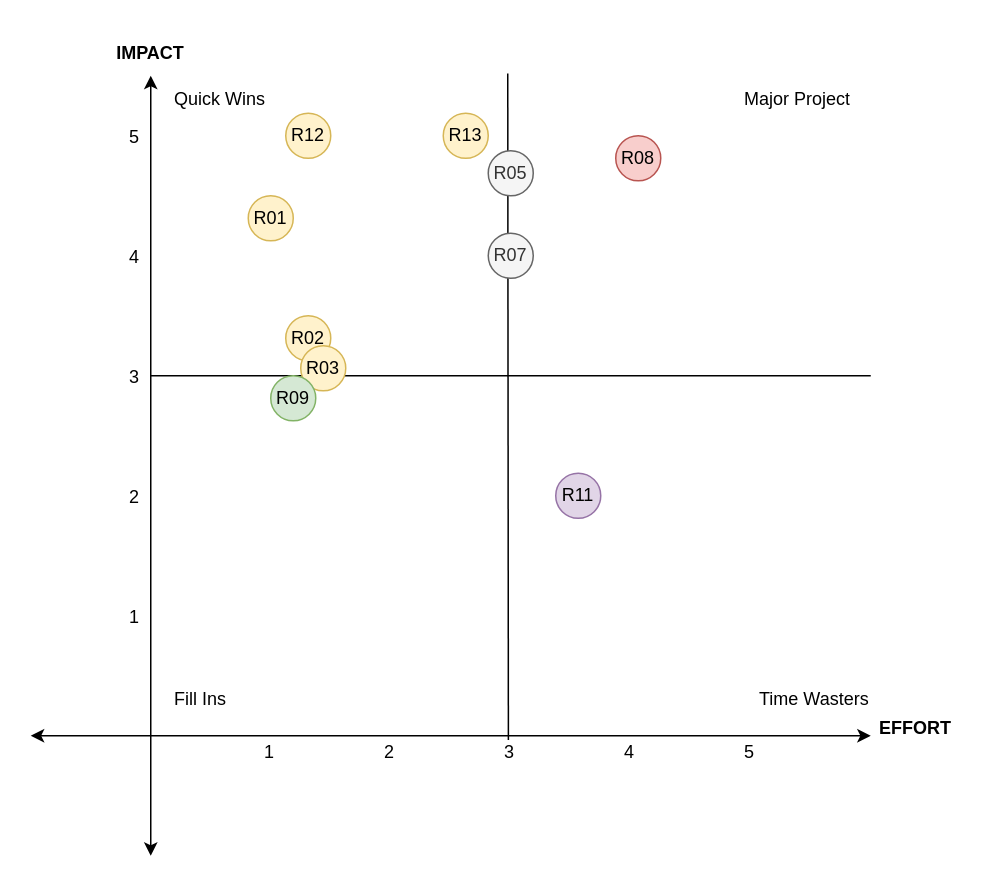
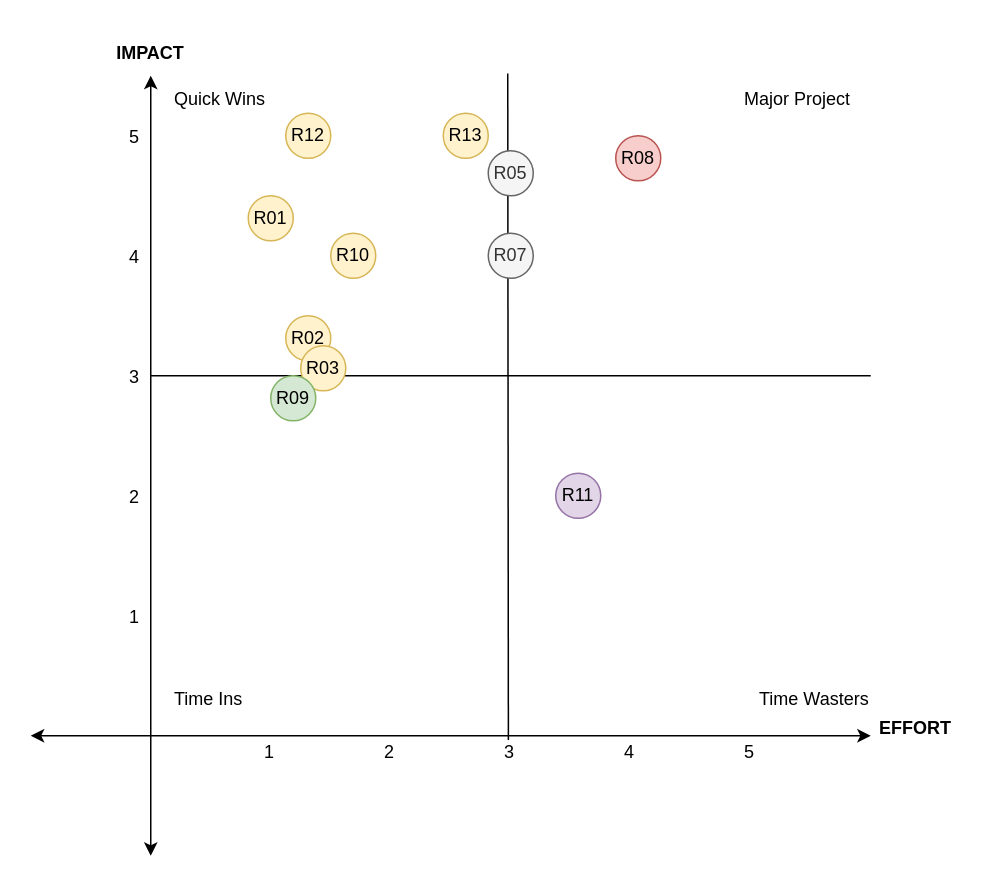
node "R10": added
node "Fill Ins": label "Fill Ins" -> "Time Ins"
